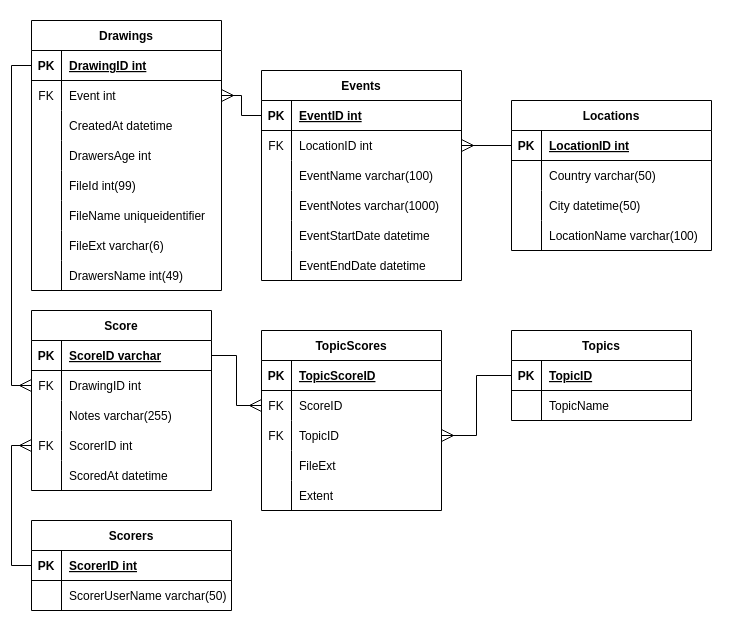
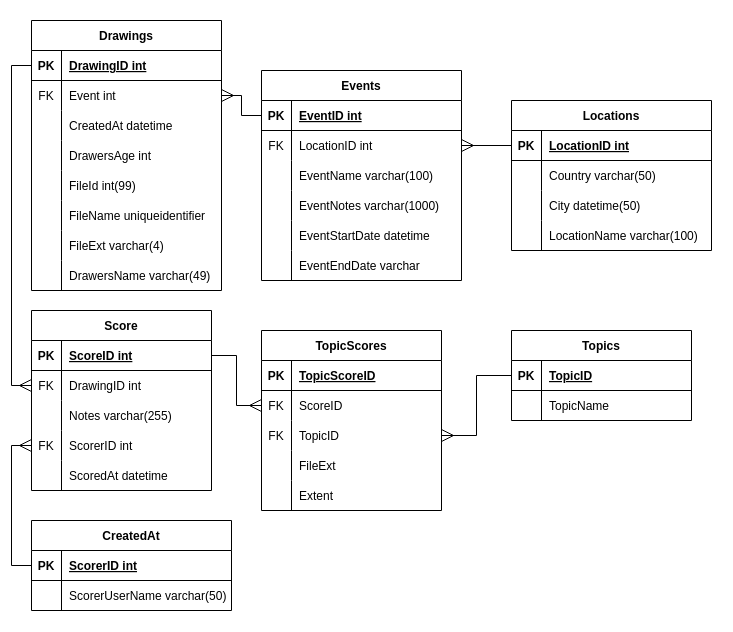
node "FileExt varchar(6)": label "FileExt varchar(6)" -> "FileExt varchar(4)"
node "EventEndDate datetime": label "EventEndDate datetime" -> "EventEndDate varchar"
node "DrawersName int(49)": label "DrawersName int(49)" -> "DrawersName varchar(49)"
node "ScoreID varchar": label "ScoreID varchar" -> "ScoreID int"
node "Scorers": label "Scorers" -> "CreatedAt"
